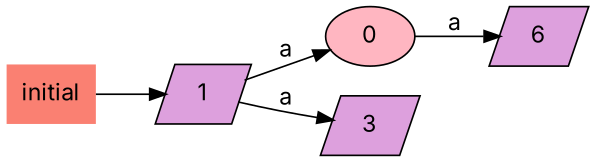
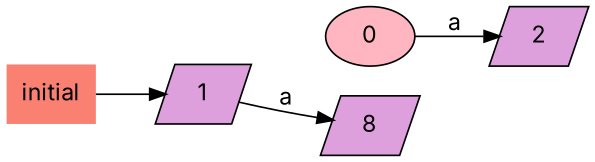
node "6": label "6" -> "2"
edge "1" -> "0": removed, label "a"
node "3": label "3" -> "8"
